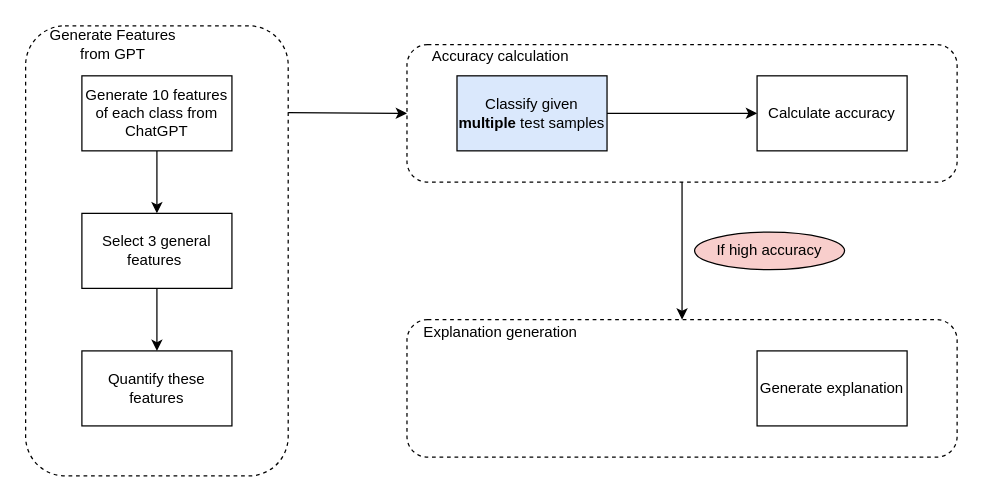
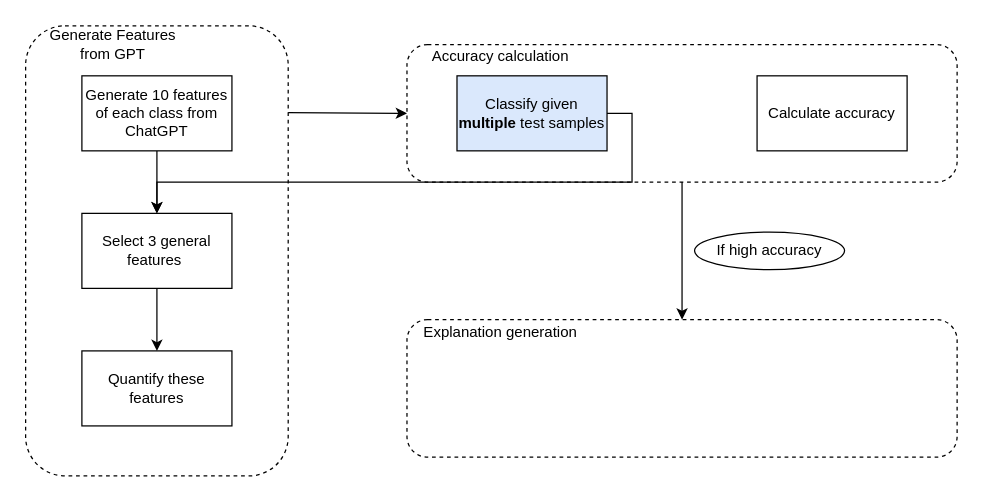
edge "Classify given multiple test samples" -> "Calculate accuracy": now "Classify given multiple test samples" -> "Select 3 general features"
node "If high accuracy": fillcolor #f8cecc -> #ffffff
node "Generate explanation": removed
